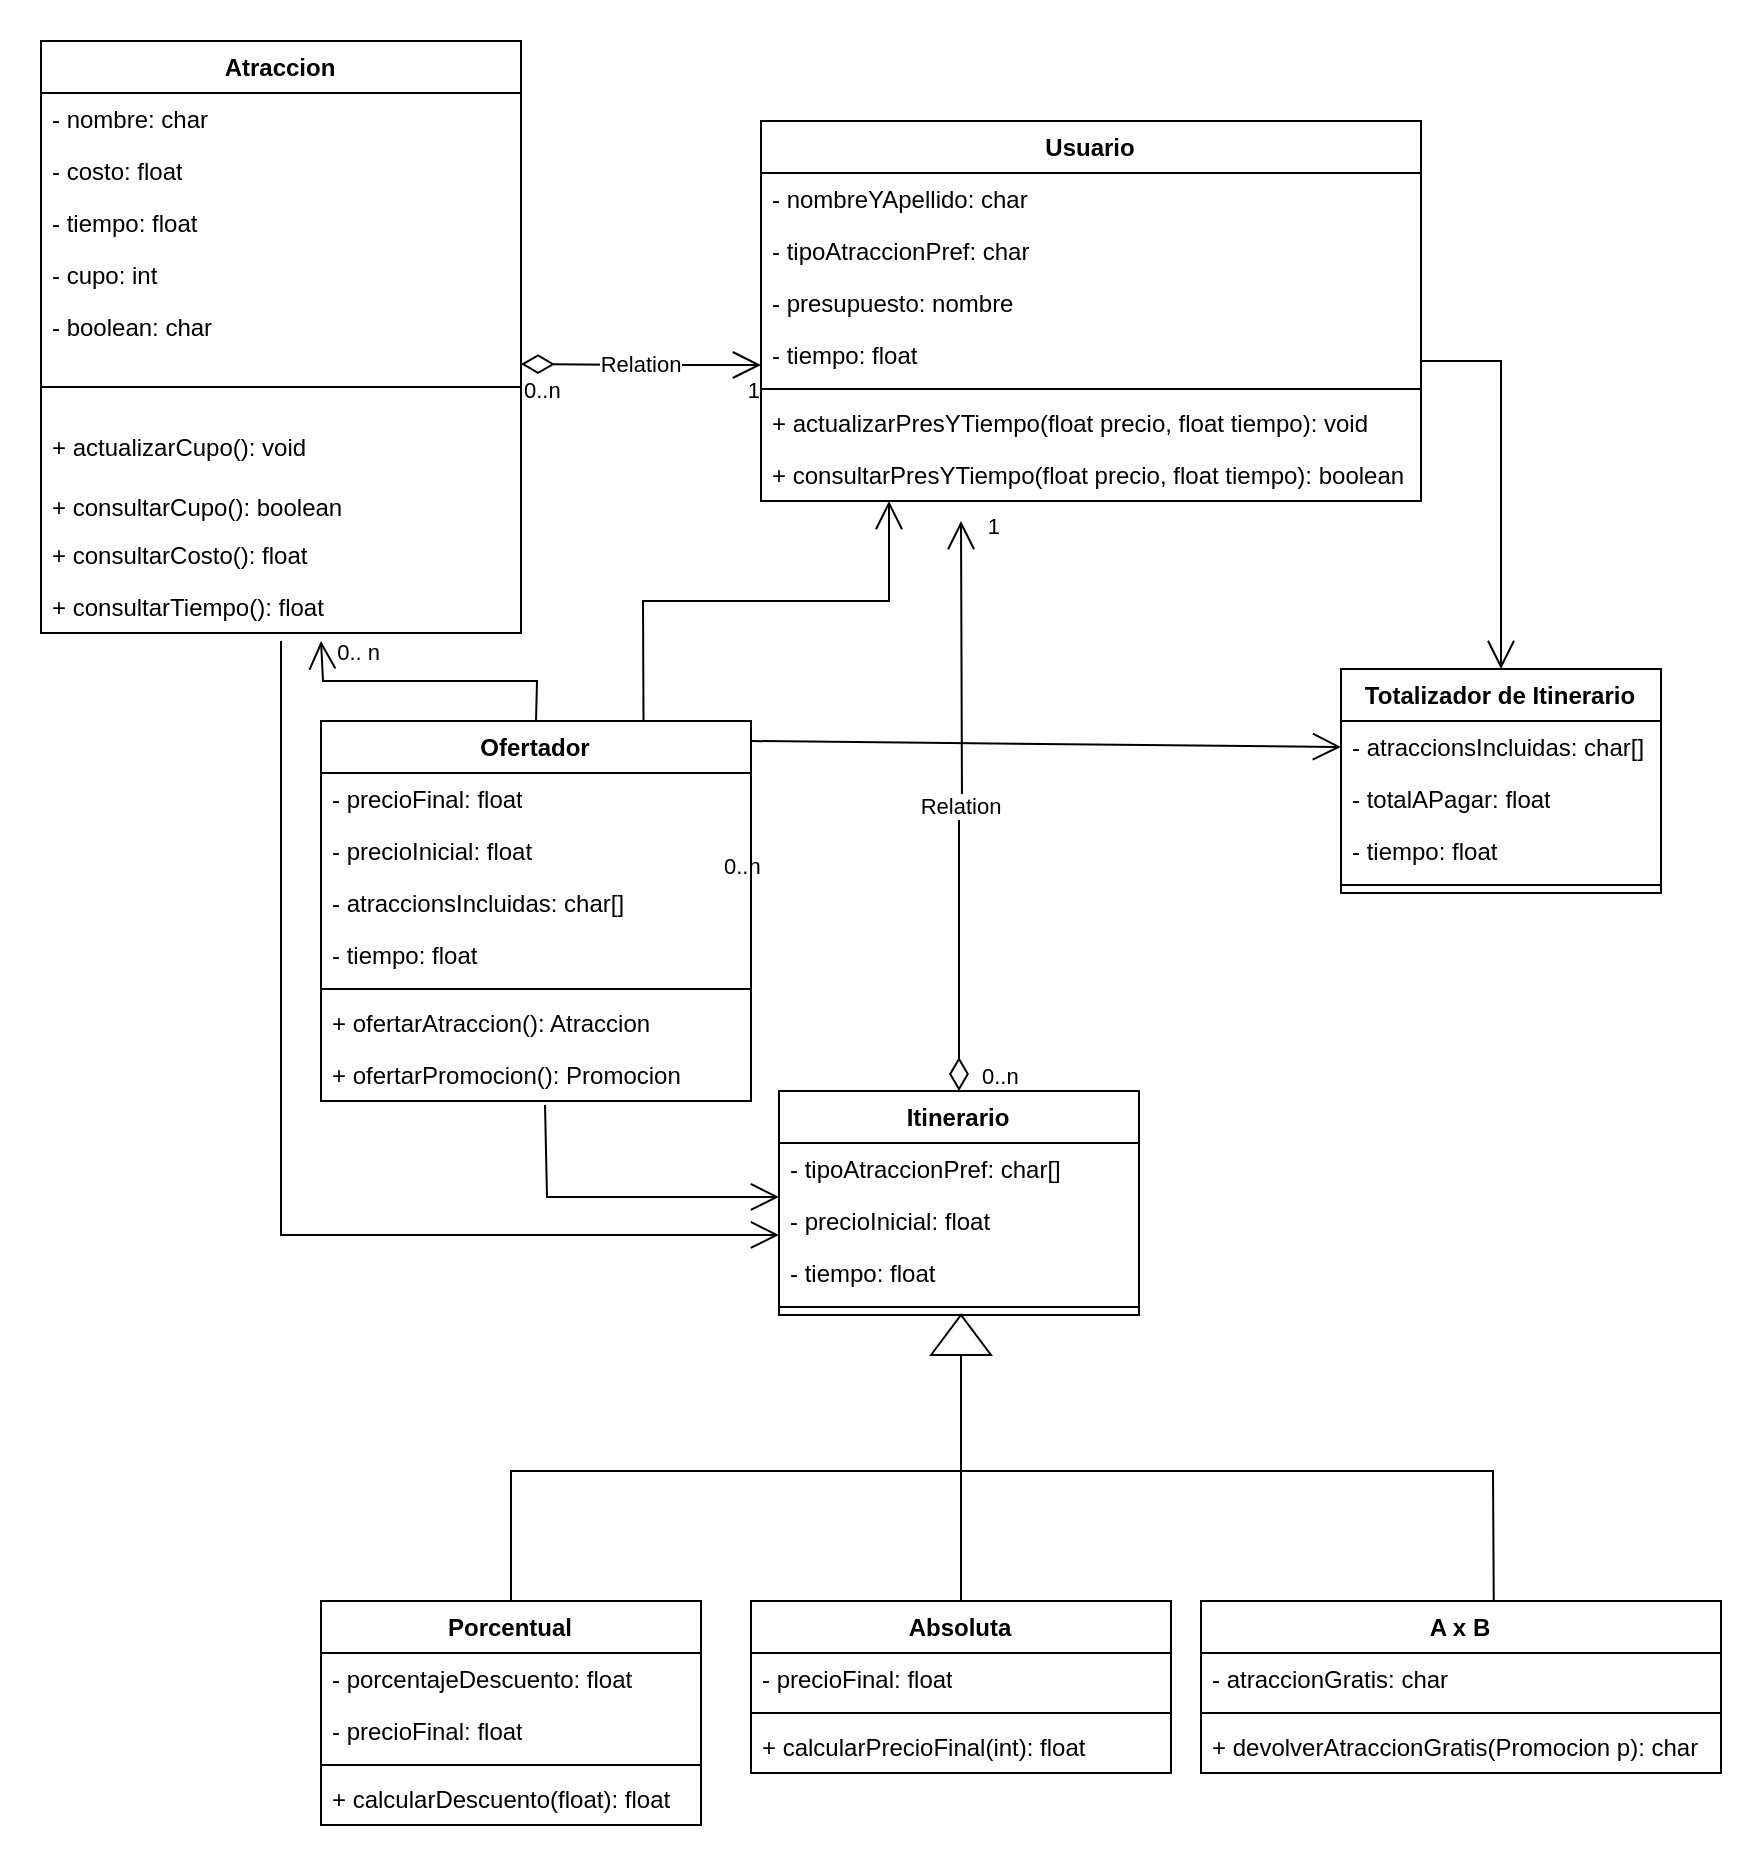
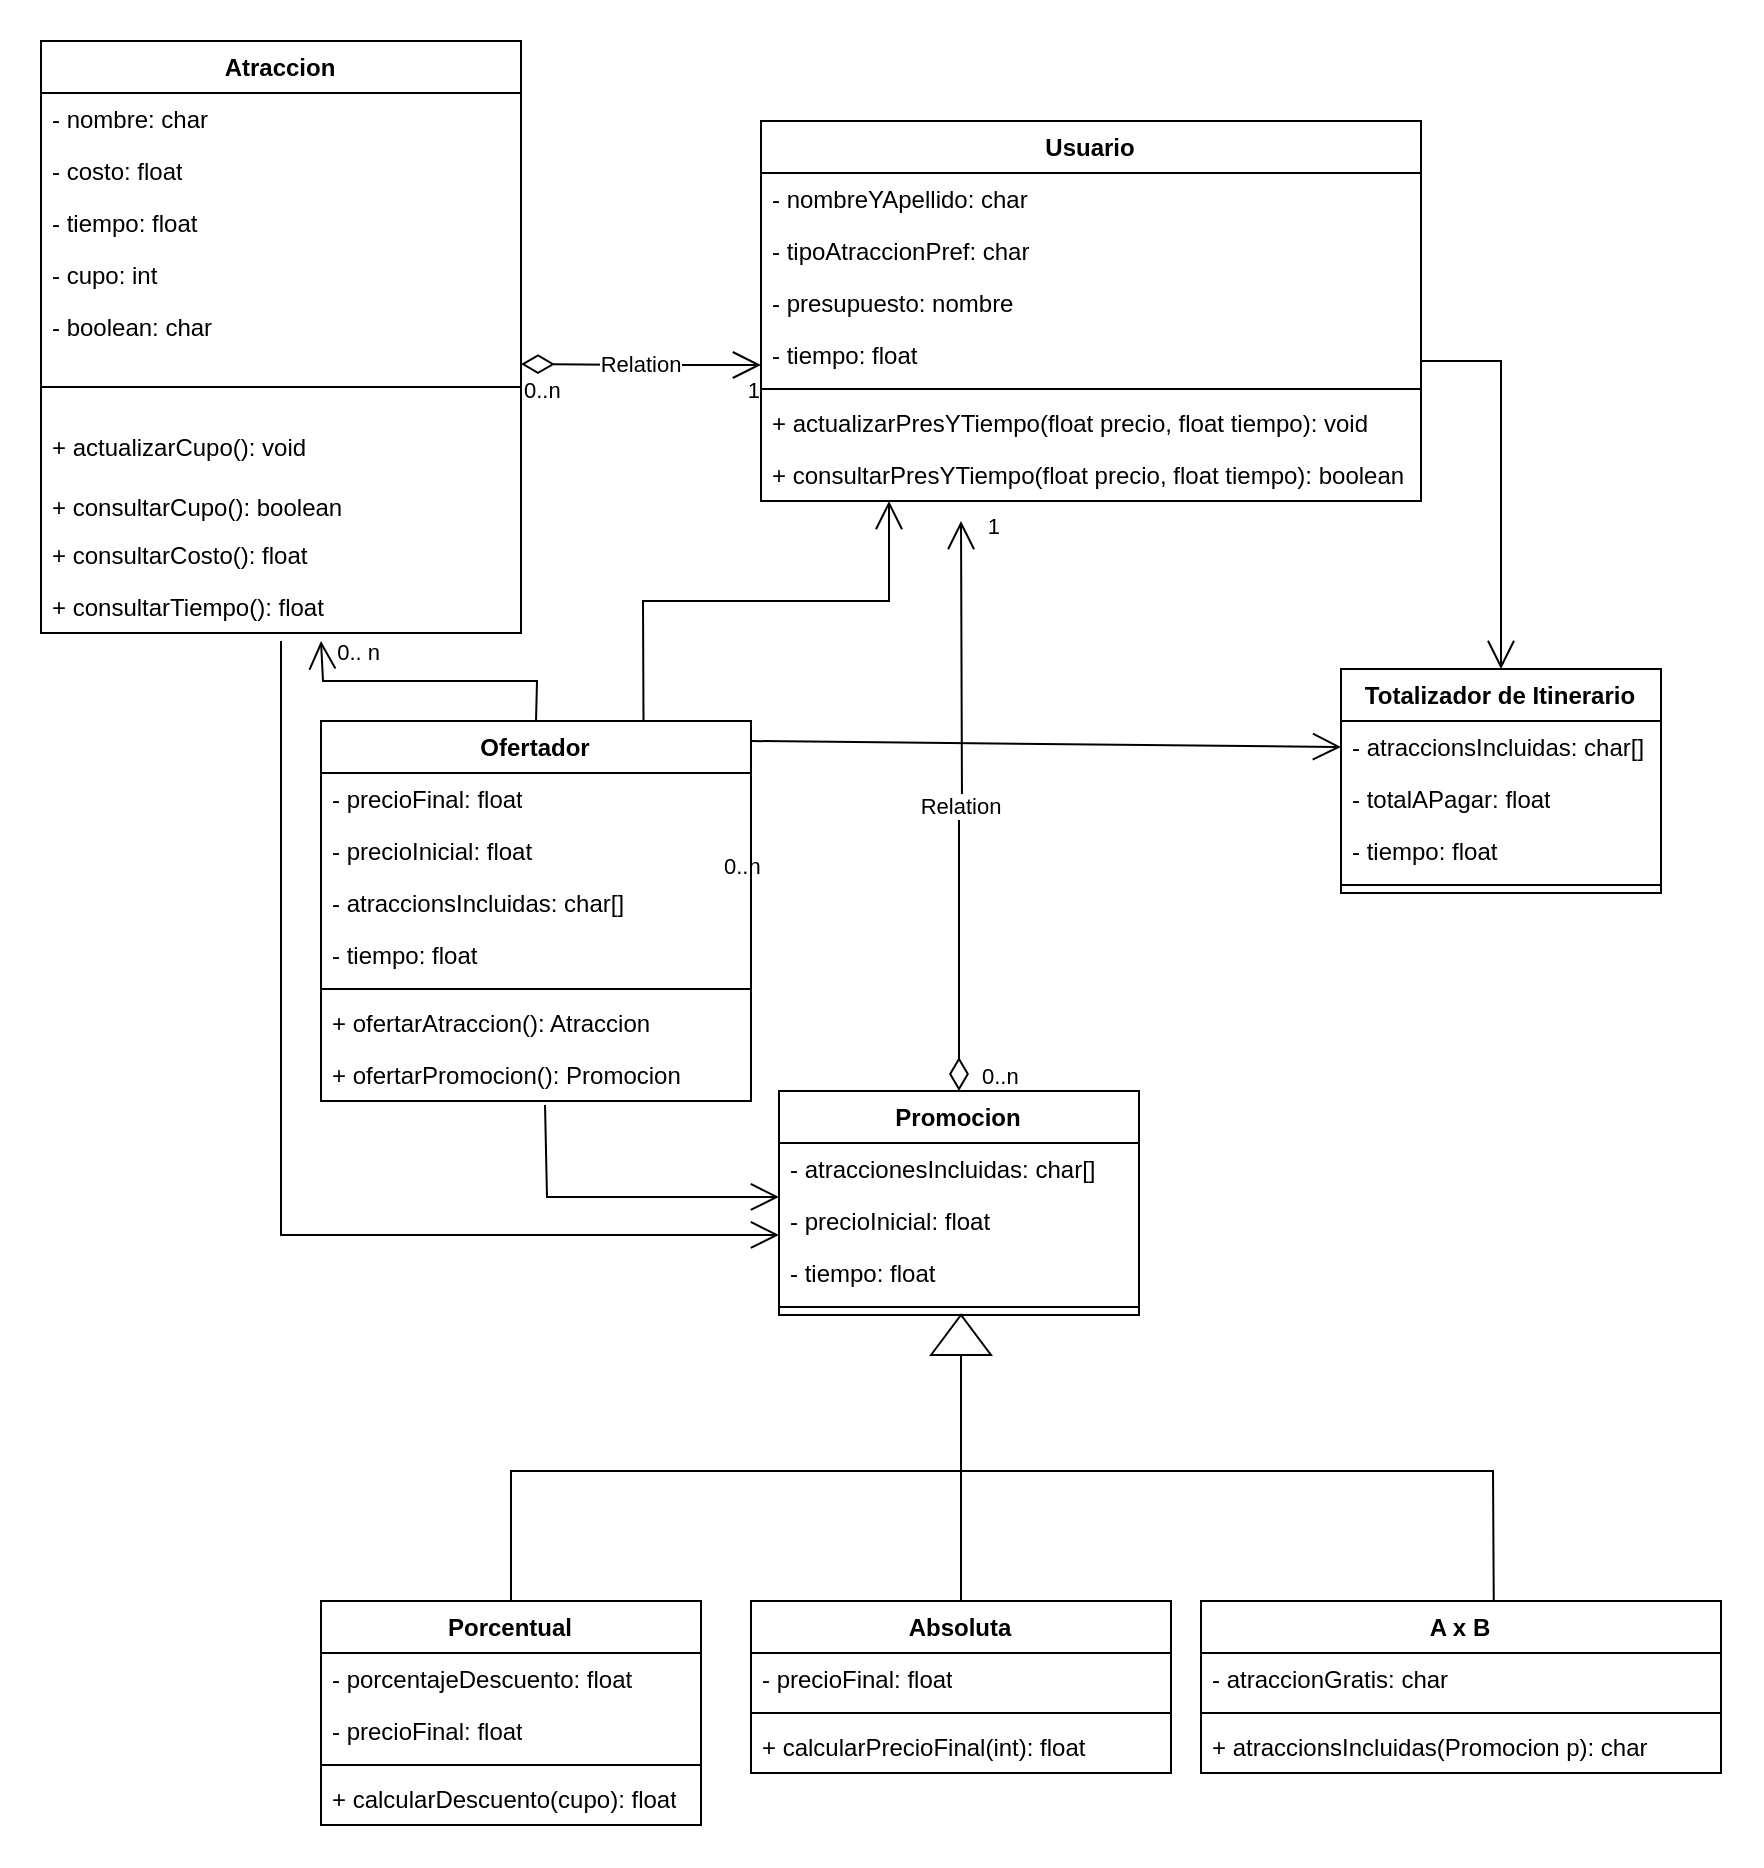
node "Itinerario": label "Itinerario" -> "Promocion"
node "- tipoAtraccionPref: char[]": label "- tipoAtraccionPref: char[]" -> "- atraccionesIncluidas: char[]"
node "+ devolverAtraccionGratis(Promocion p): char": label "+ devolverAtraccionGratis(Promocion p): char" -> "+ atraccionsIncluidas(Promocion p): char"
node "+ calcularDescuento(float): float": label "+ calcularDescuento(float): float" -> "+ calcularDescuento(cupo): float"
